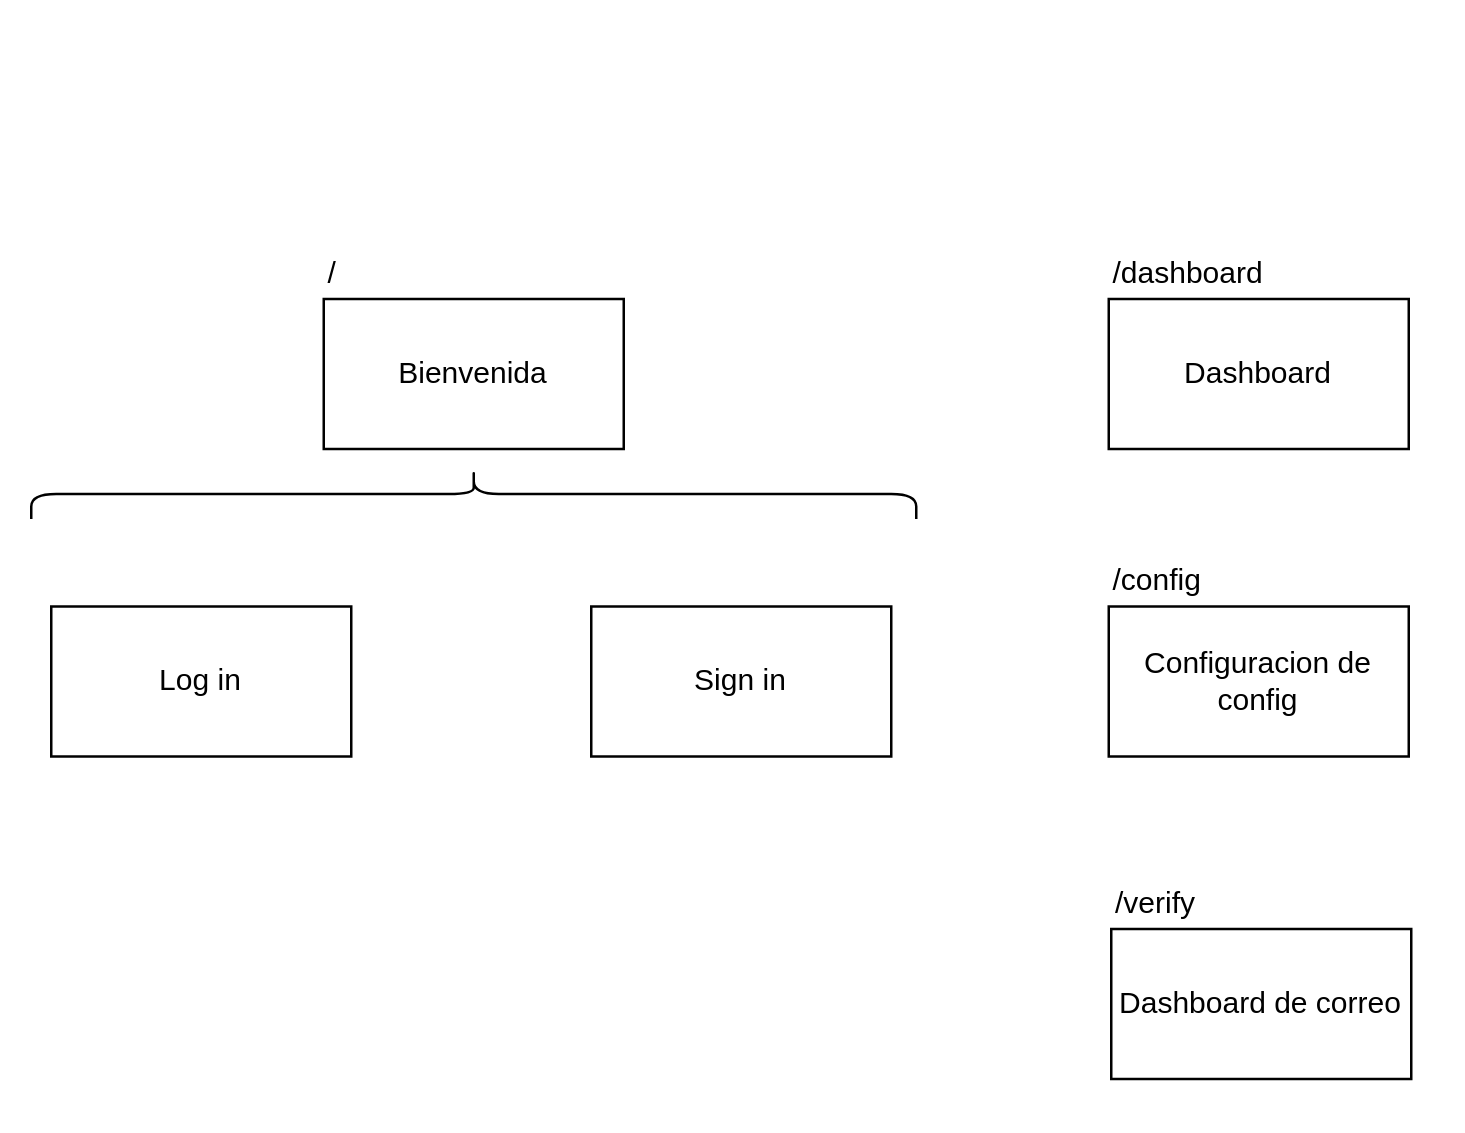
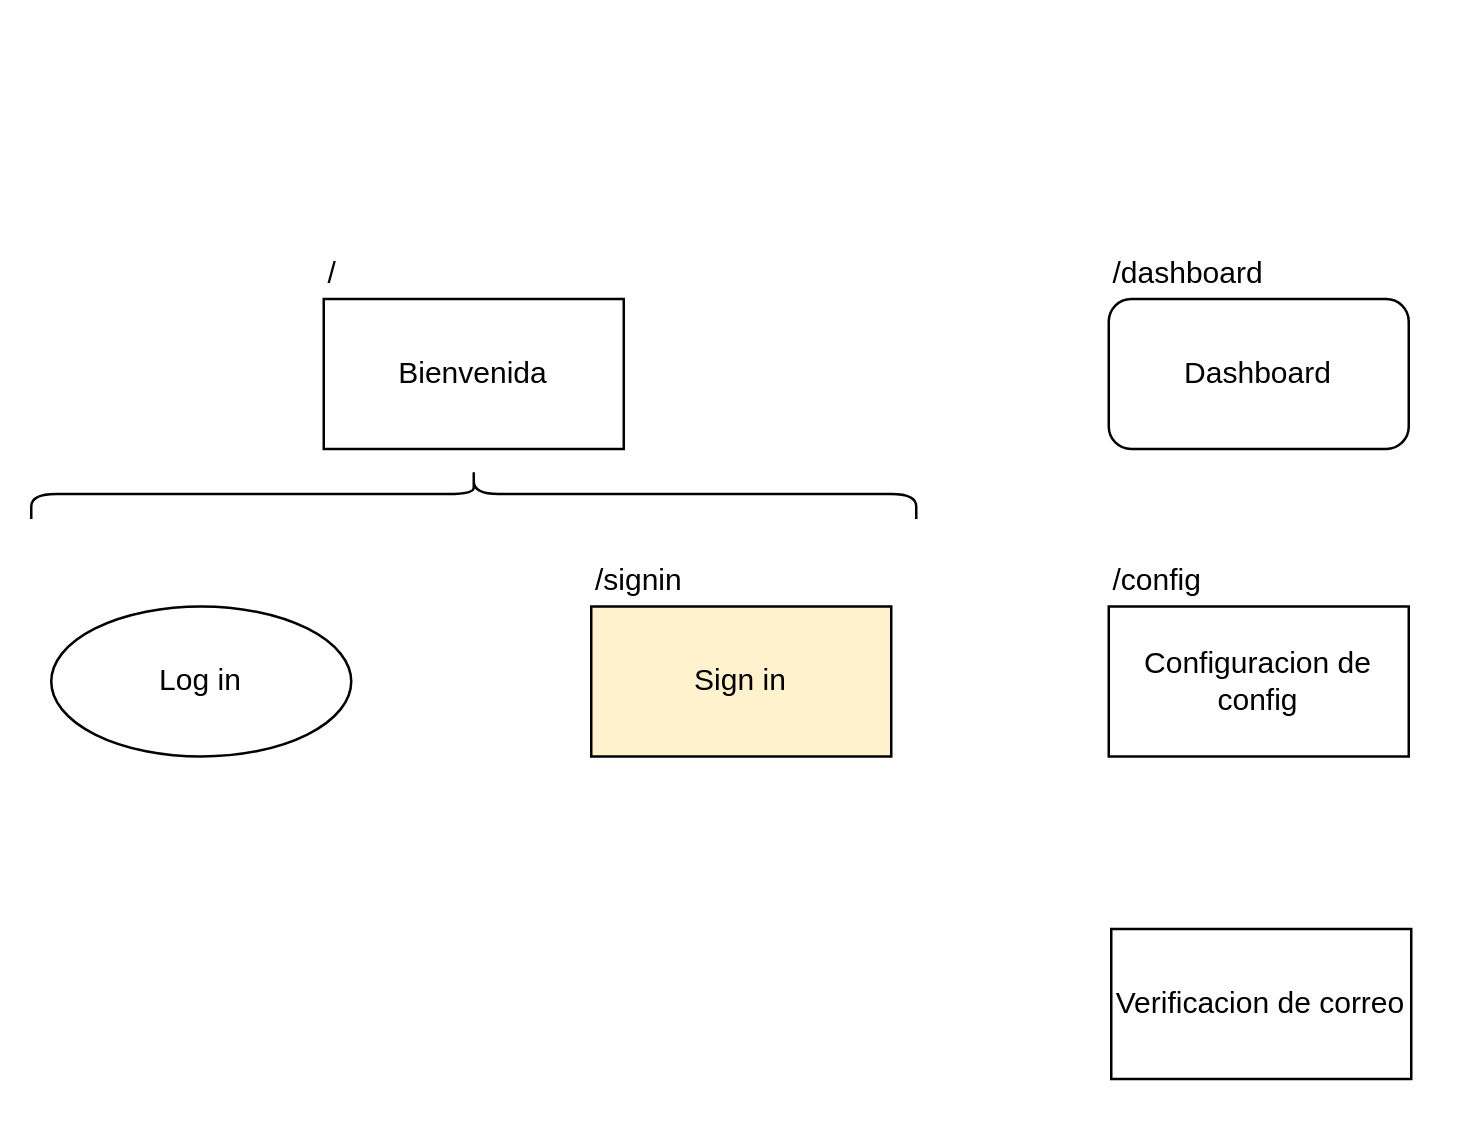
node "Dashboard": shape rectangle -> rounded rectangle
node "/signin": added
node "Log in": shape rectangle -> ellipse
node "Sign in": fillcolor #ffffff -> #fff2cc
node "/verify": removed
node "Dashboard de correo": label "Dashboard de correo" -> "Verificacion de correo"
